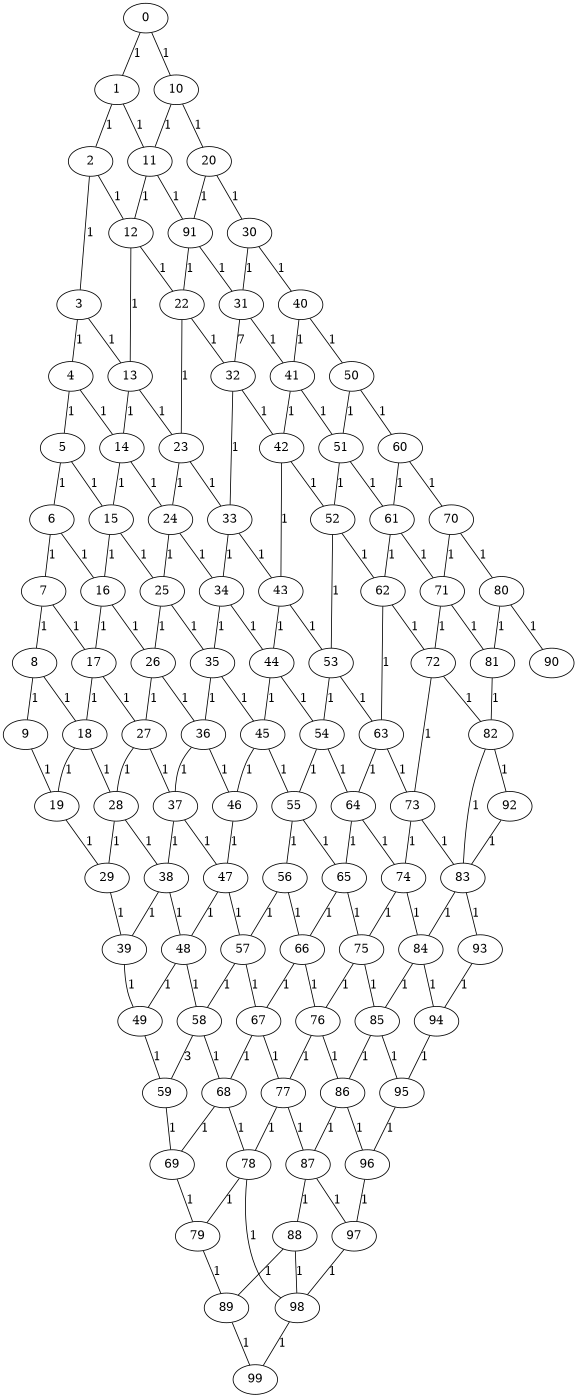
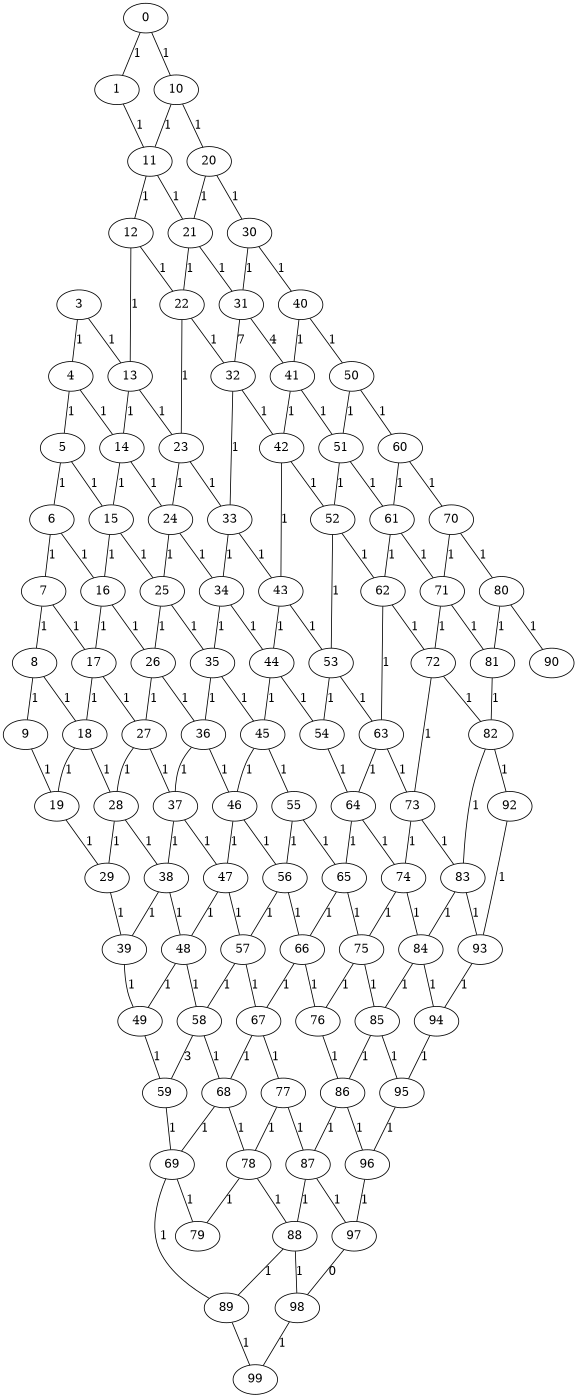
node "2": removed
node "91": label "91" -> "21"
edge "31" -- "41": label "1" -> "4"
edge "54" -- "55": removed, label "1"
edge "46" -- "56": added, label "1"
edge "92" -- "83": now "92" -- "93"
edge "76" -- "77": removed, label "1"
edge "78" -- "98": now "78" -- "88"
edge "79" -- "89": now "69" -- "89"
edge "97" -- "98": label "1" -> "0"
